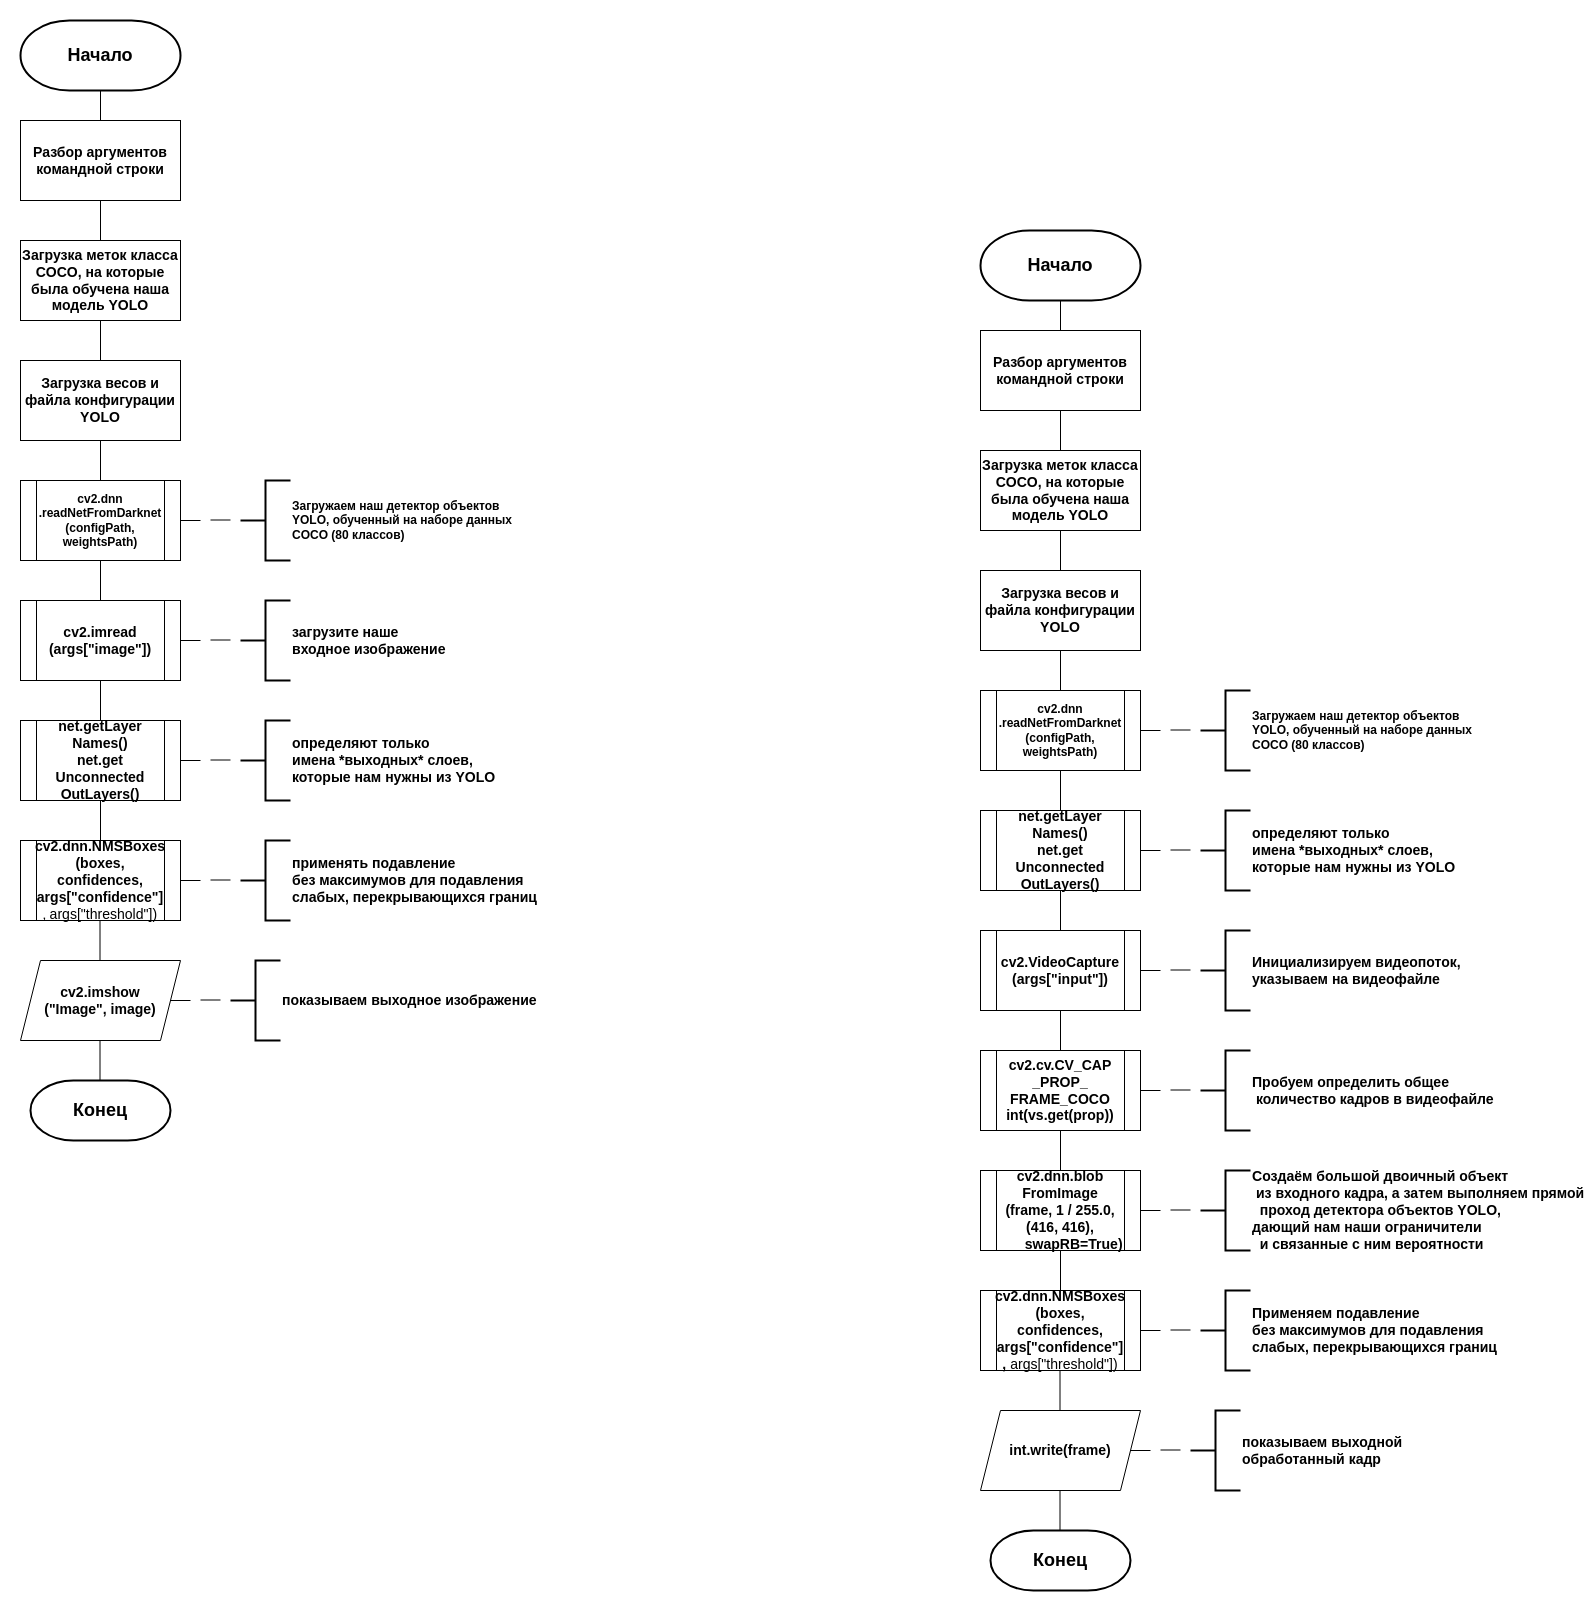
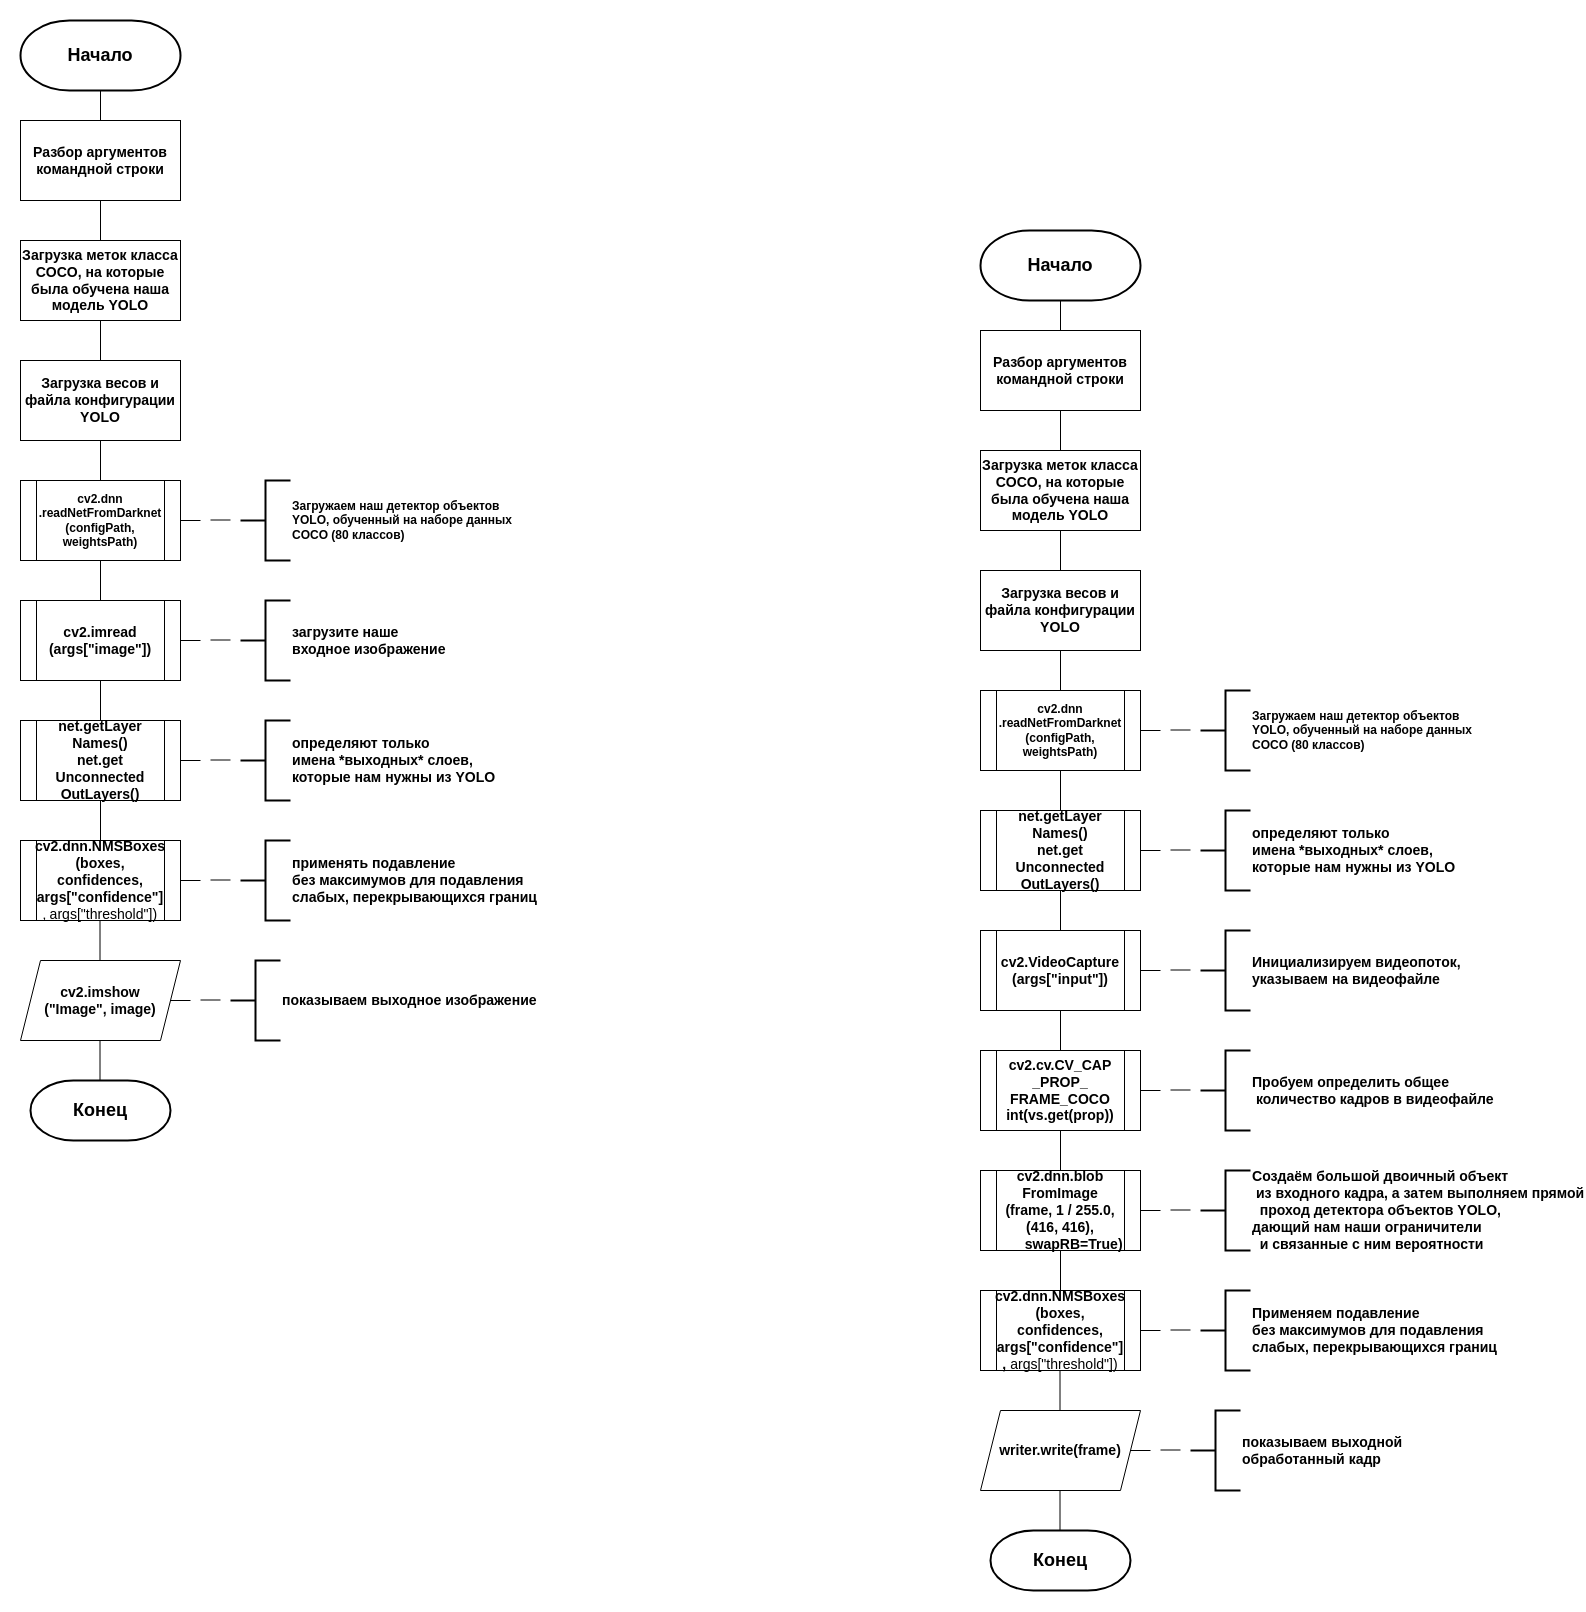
node "int.write(frame)": label "int.write(frame)" -> "writer.write(frame)"
